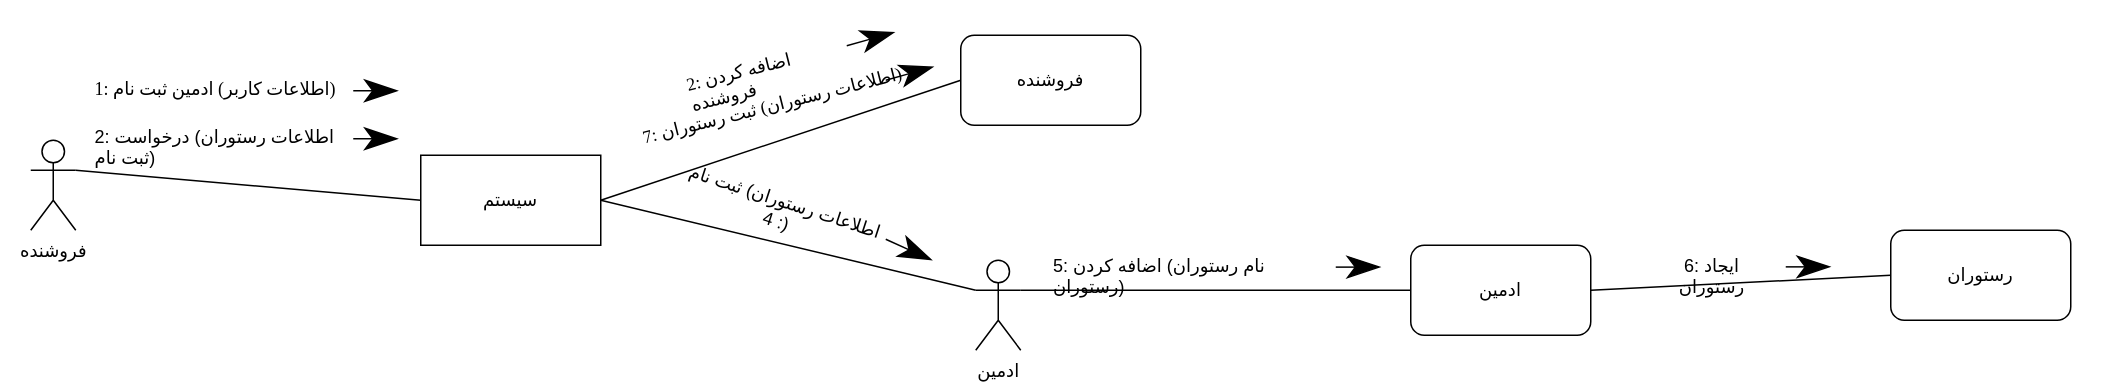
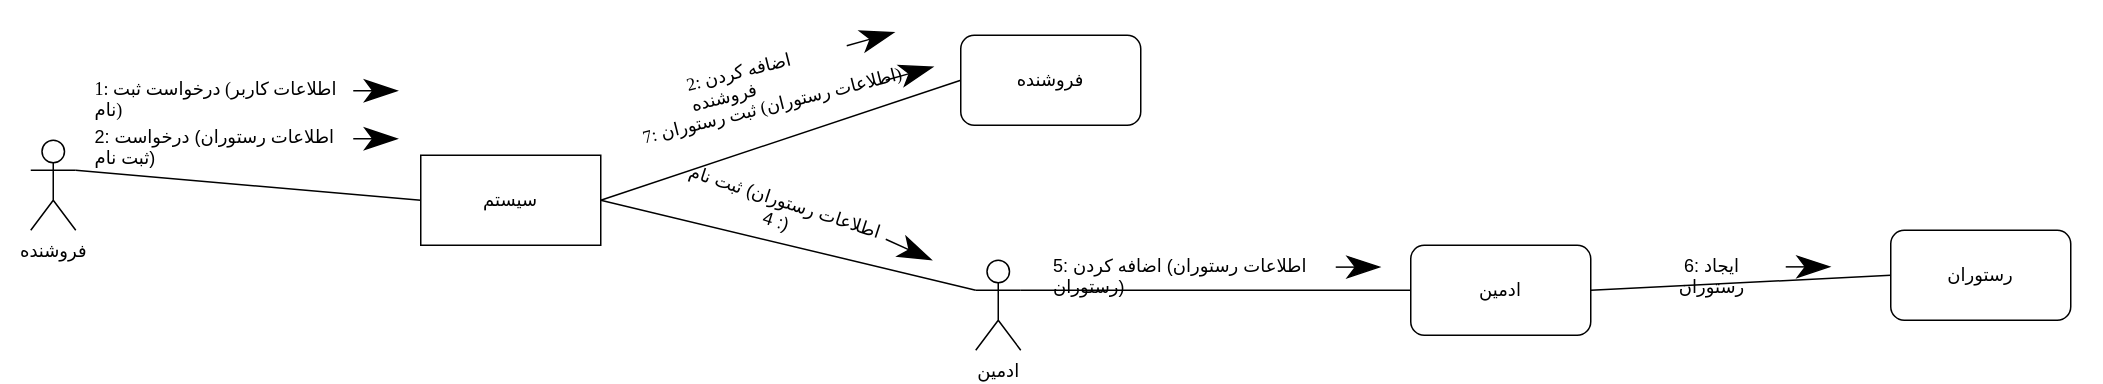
node "1: اطلاعات کاربر) ادمین ثبت نام)": label "1: اطلاعات کاربر) ادمین ثبت نام)" -> "1: اطلاعات کاربر) درخواست ثبت نام)"
node "5: نام رستوران) اضافه کردن رستوران)": label "5: نام رستوران) اضافه کردن رستوران)" -> "5: اطلاعات رستوران) اضافه کردن رستوران)"
